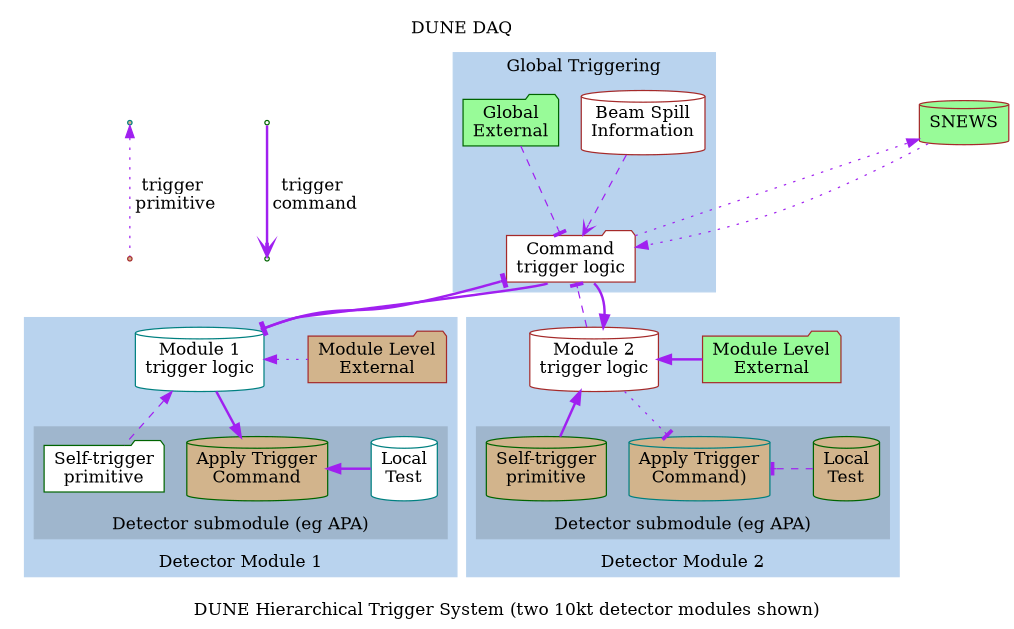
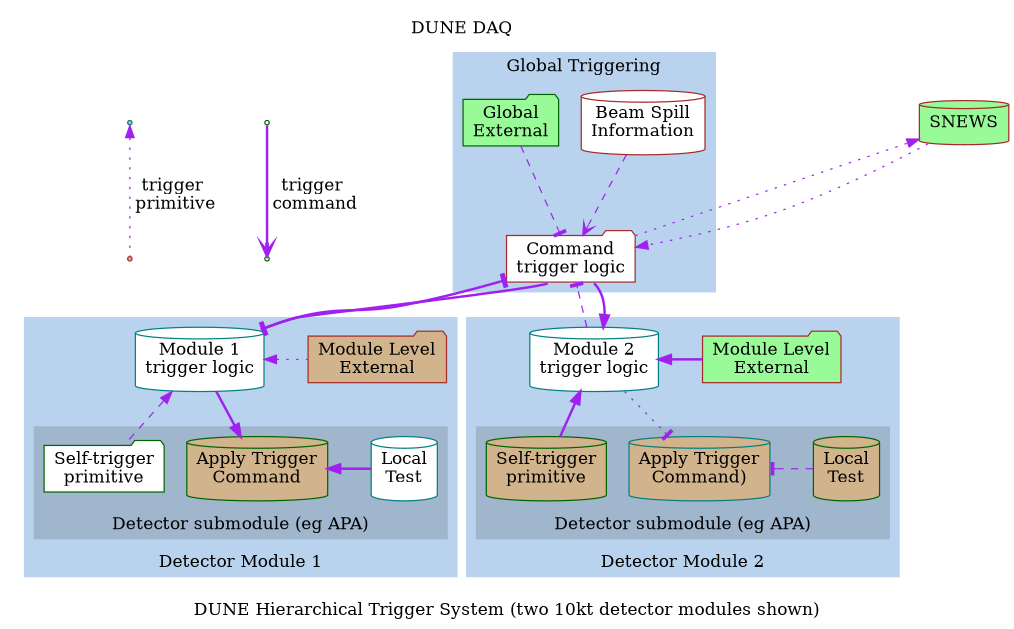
node "Module 2 trigger logic": color brown -> teal
